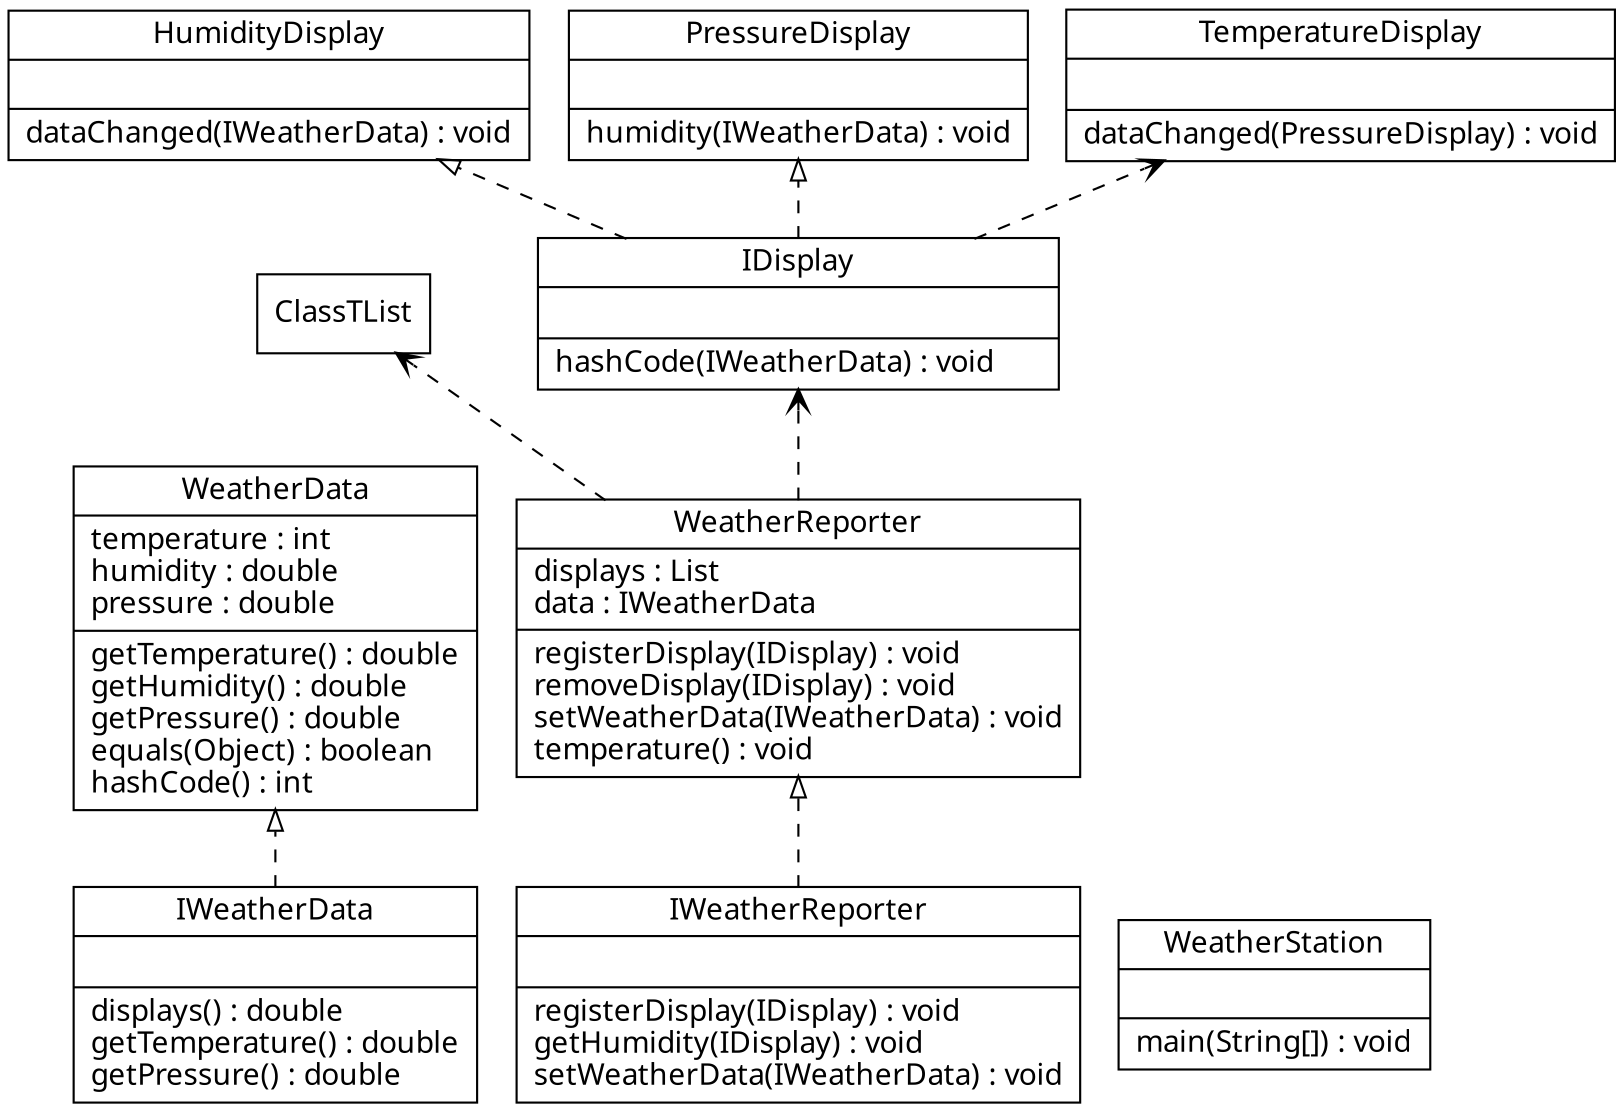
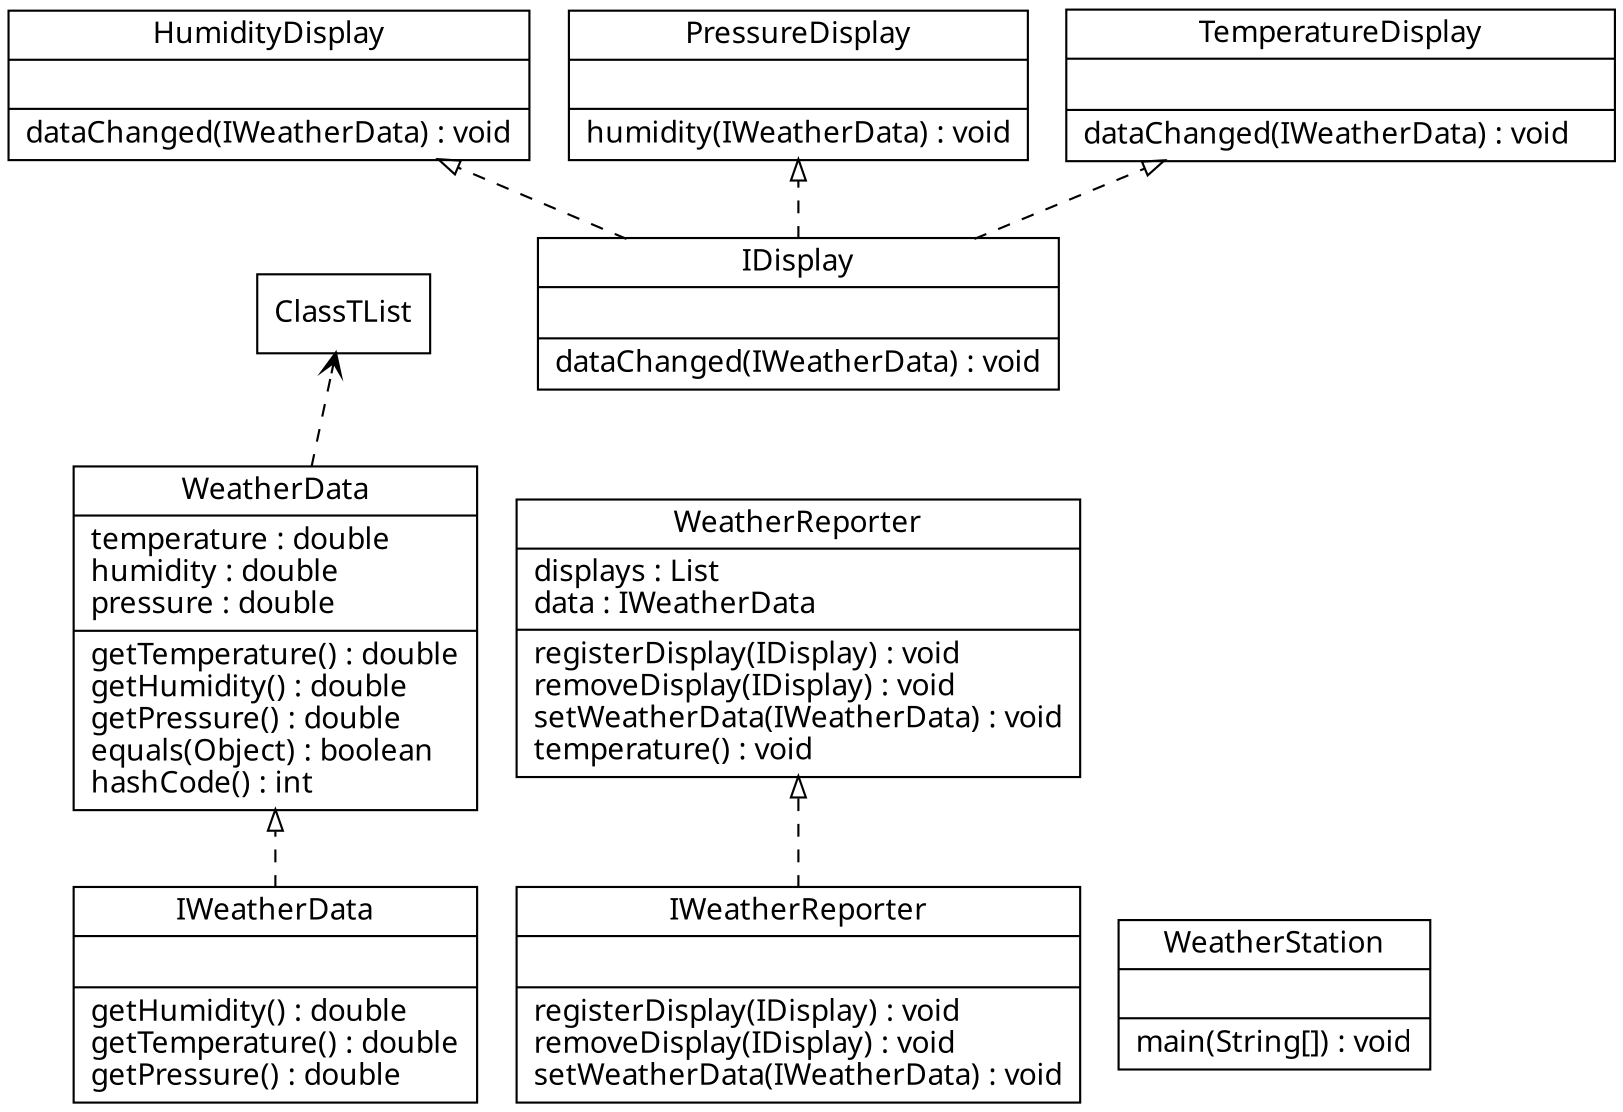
node "TemperatureDisplay": text "dataChanged(PressureDisplay) : void" -> "dataChanged(IWeatherData) : void"
edge "IDisplay" -> "TemperatureDisplay": arrowhead vee -> empty
node "IDisplay": text "hashCode(IWeatherData) : void" -> "dataChanged(IWeatherData) : void"
edge "WeatherReporter" -> "ClassTList": now "WeatherData" -> "ClassTList"
edge "WeatherReporter" -> "IDisplay": removed
node "WeatherData": text "temperature : int" -> "temperature : double"
node "IWeatherData": text "displays() : double" -> "getHumidity() : double"
node "IWeatherReporter": text "getHumidity(IDisplay) : void" -> "removeDisplay(IDisplay) : void"
